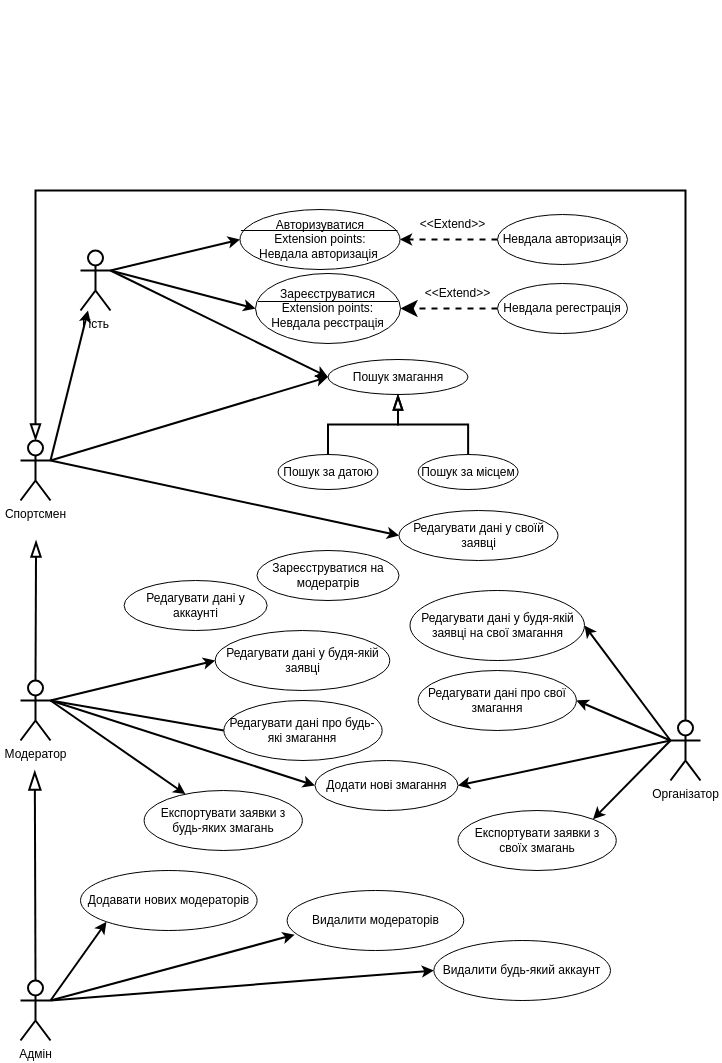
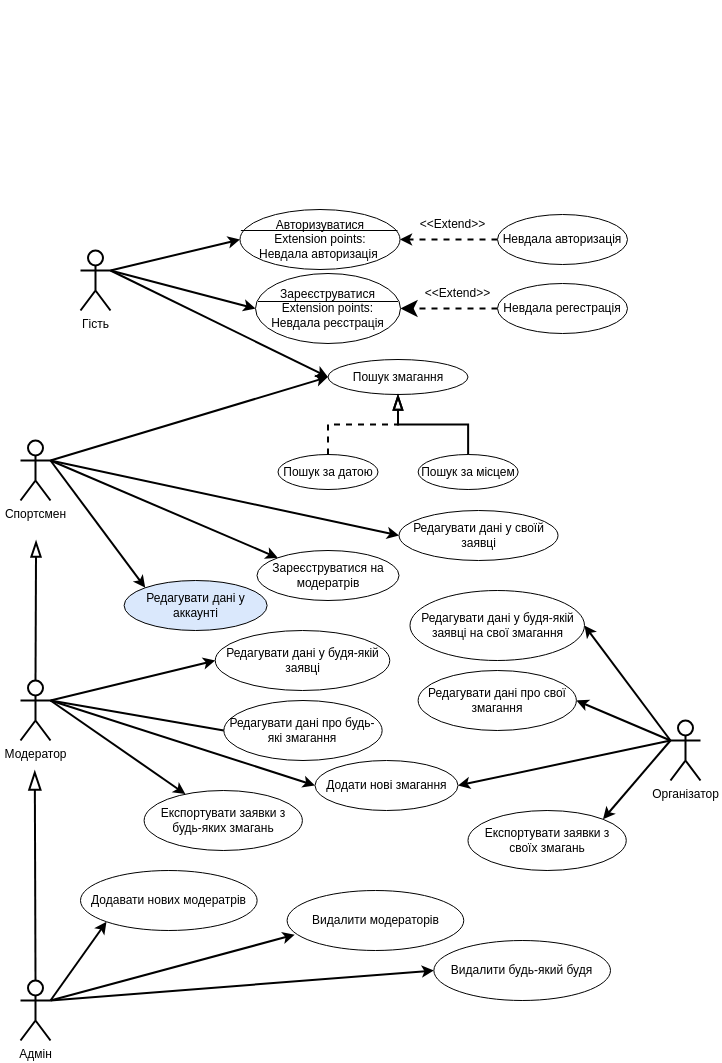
edge "Організатор" -> "Спортсмен": removed
edge "Спортсмен" -> "Гість": now "Спортсмен" -> "Редагувати дані у аккаунті"
edge "Пошук за датою" -> "Пошук змагання": style solid -> dashed
edge "Спортсмен" -> "Зареєструватися на модератрів": added
node "Редагувати дані у аккаунті": fillcolor #ffffff -> #dae8fc
node "Експортувати заявки з своїх змагань": moved (537, 841) -> (547, 841)
node "Додавати нових модераторів": label "Додавати нових модераторів" -> "Додавати нових модератрів"
node "Видалити будь-який аккаунт": label "Видалити будь-який аккаунт" -> "Видалити будь-який будя"
